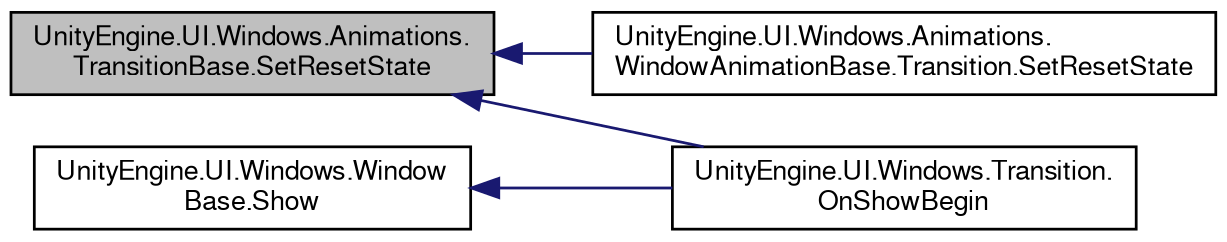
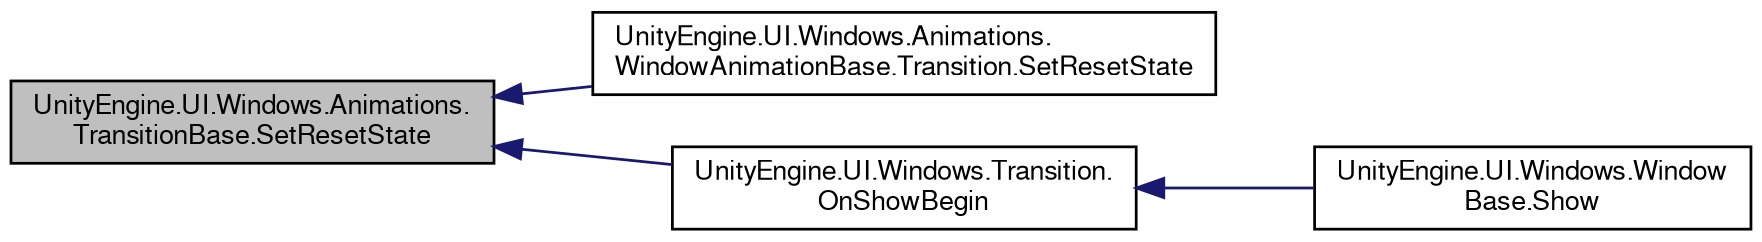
edge "UnityEngine.UI.Windows.Transition. OnShowBegin" -> "UnityEngine.UI.Windows.Window Base.Show": reversed
